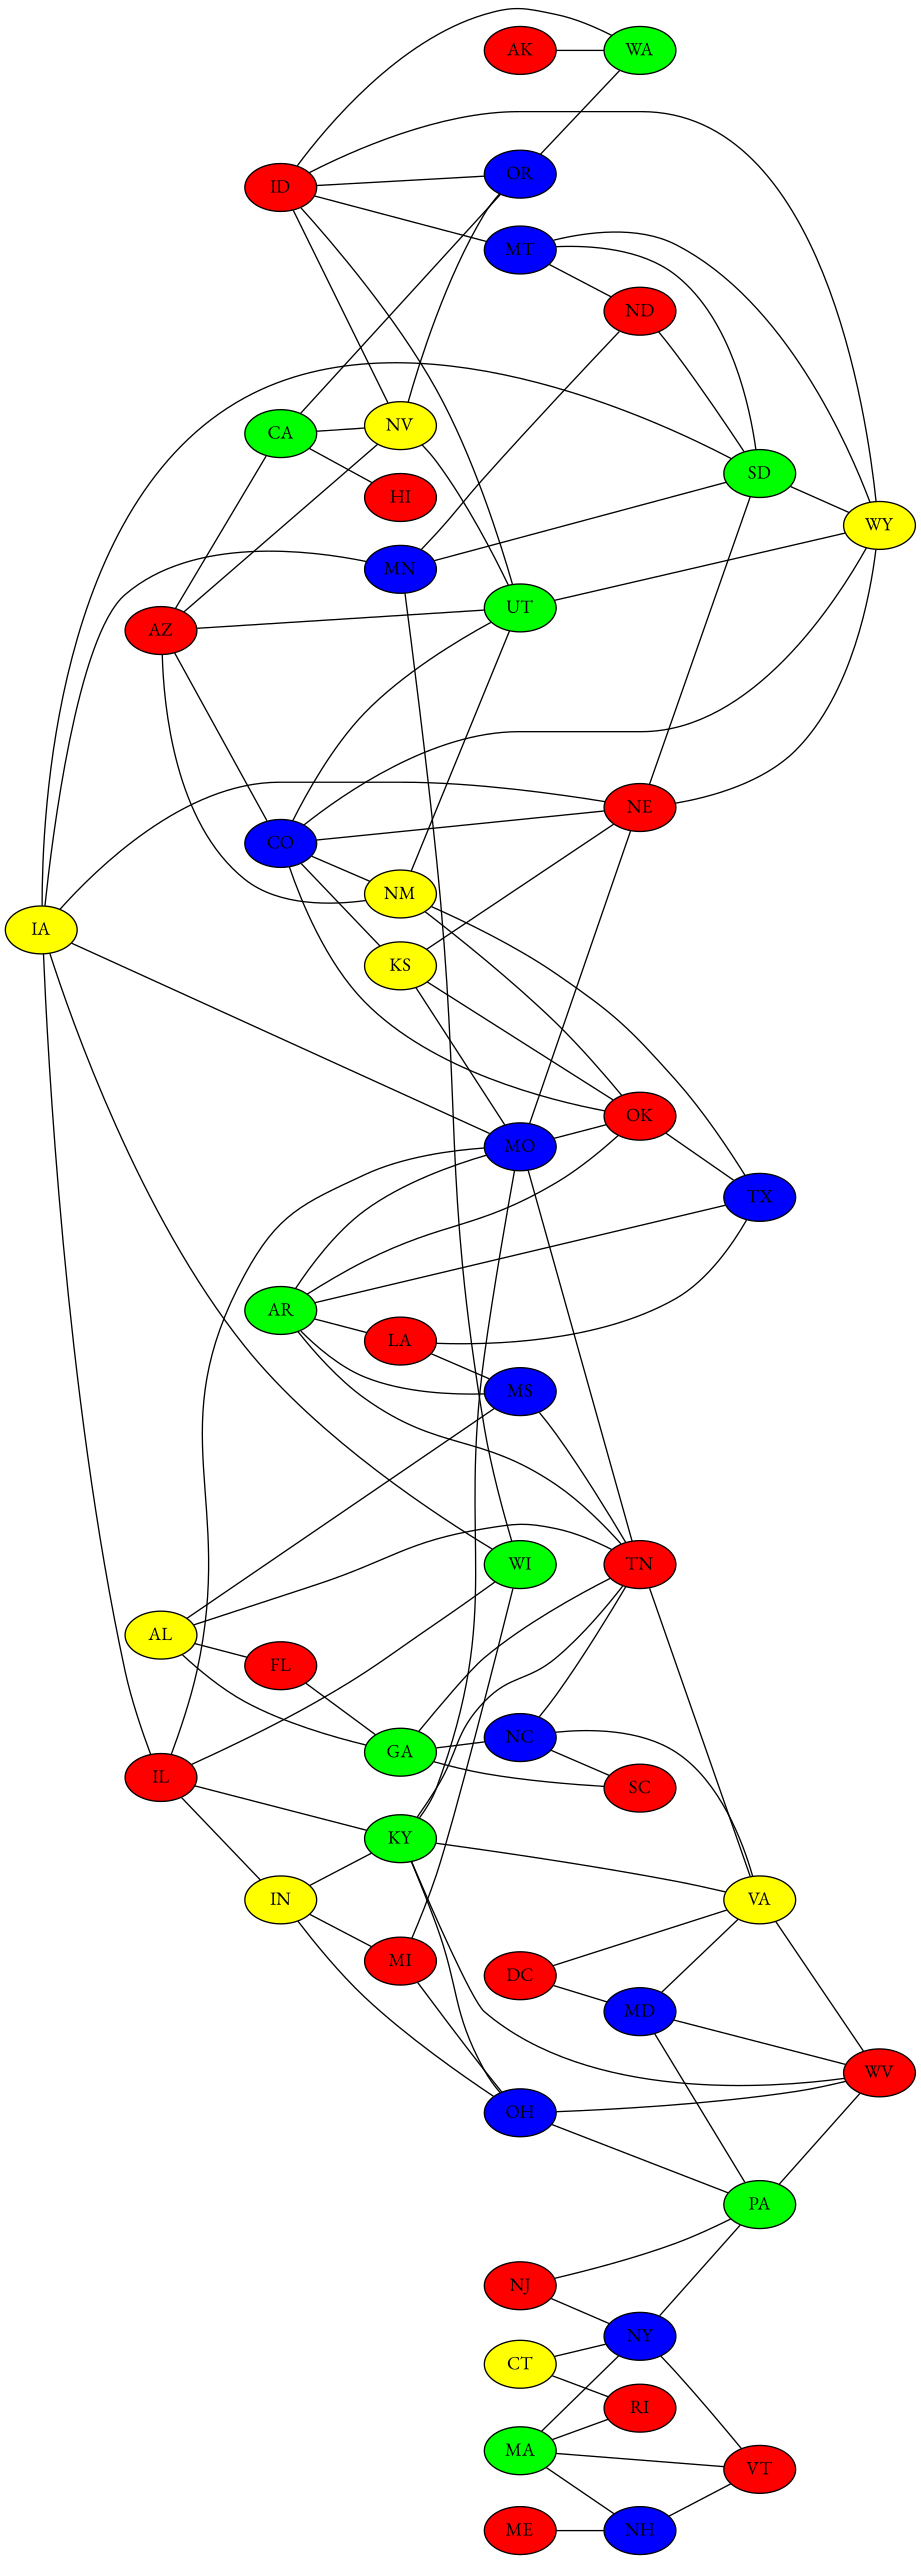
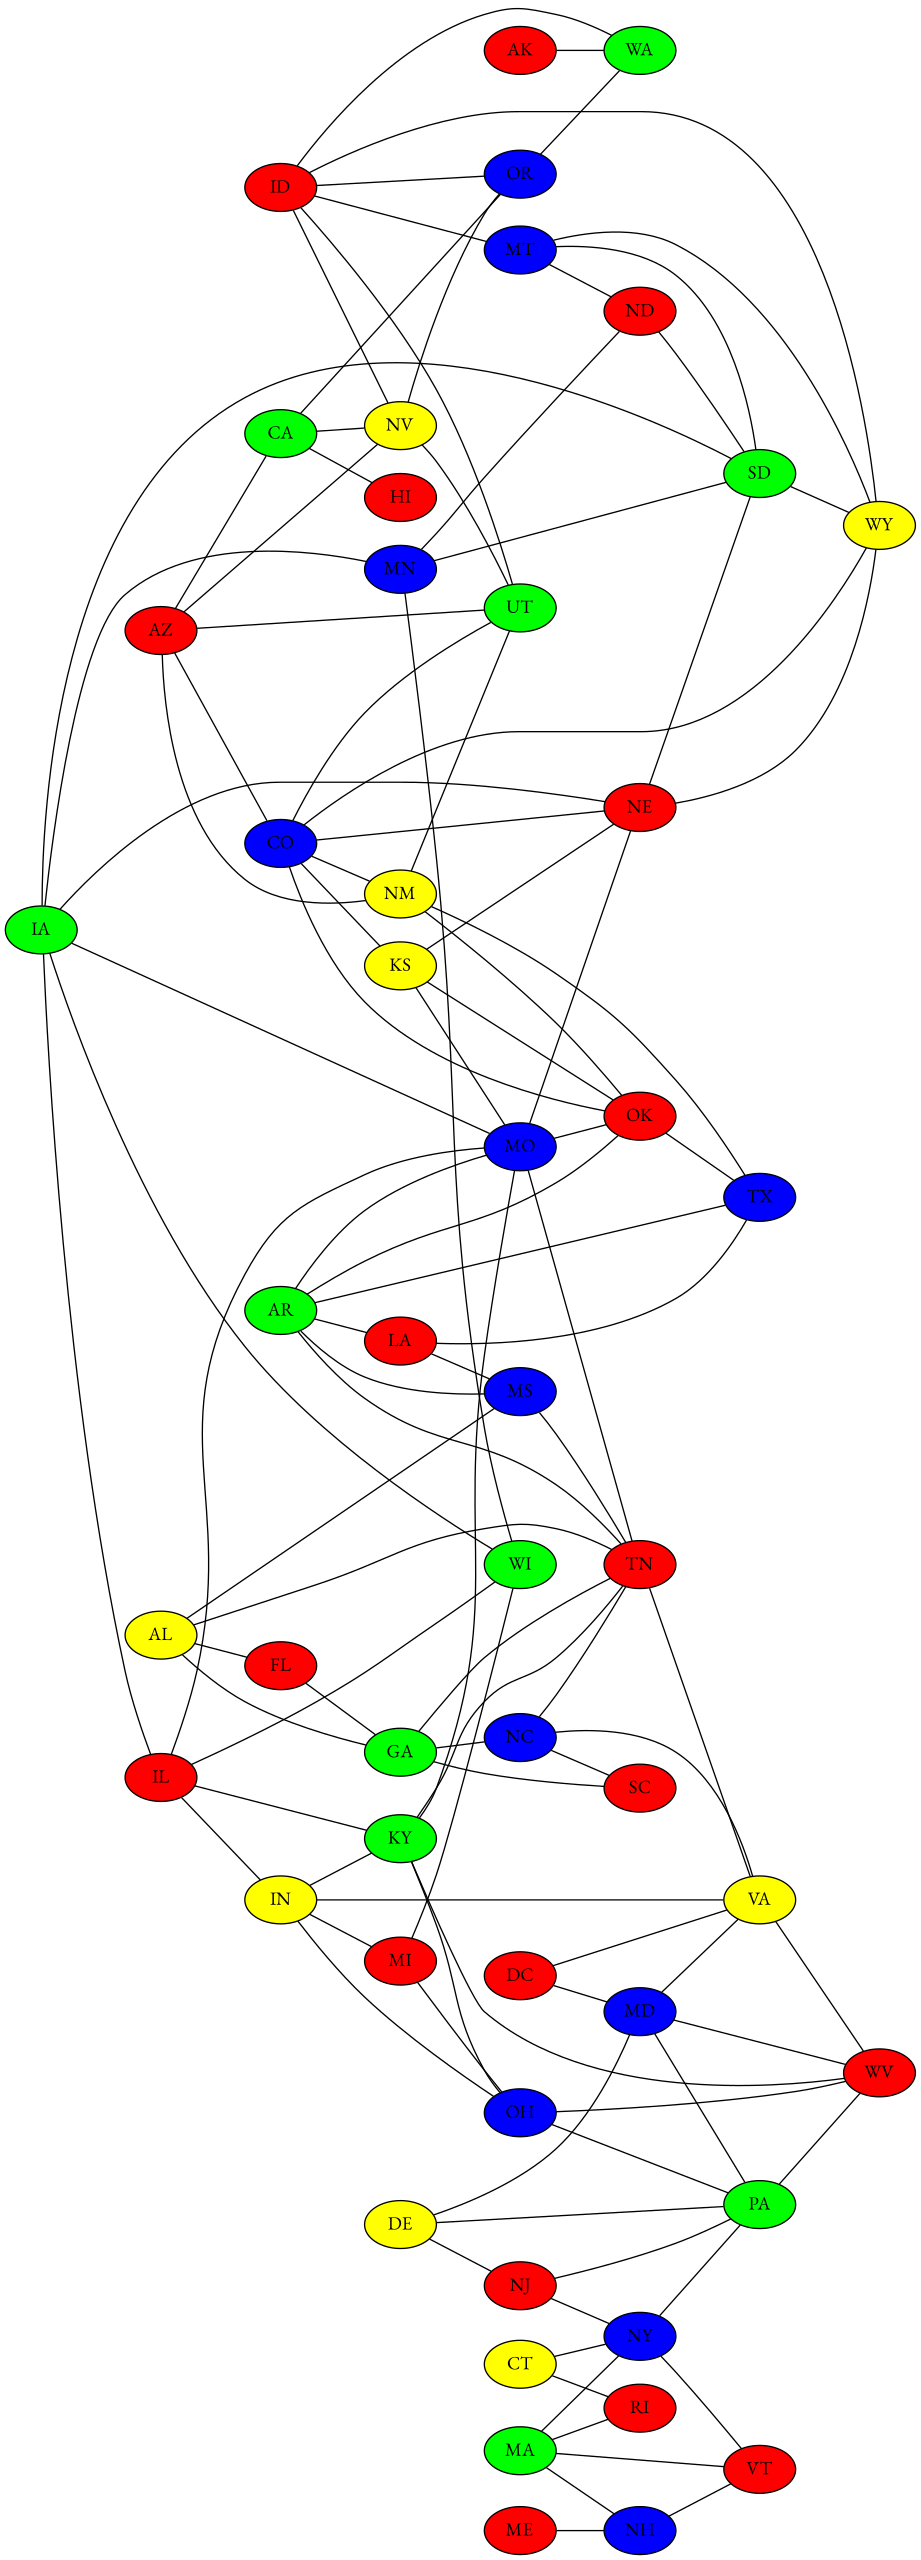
edge "WY" -- "UT": removed
node "IA": fillcolor yellow -> green
edge "KY" -- "VA": now "IN" -- "VA"
node "DE": added
